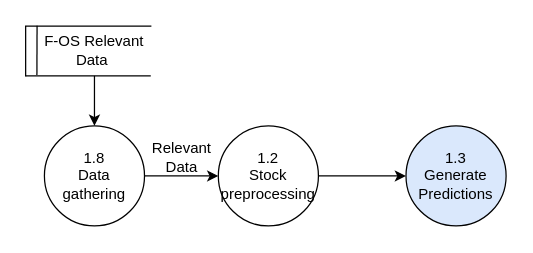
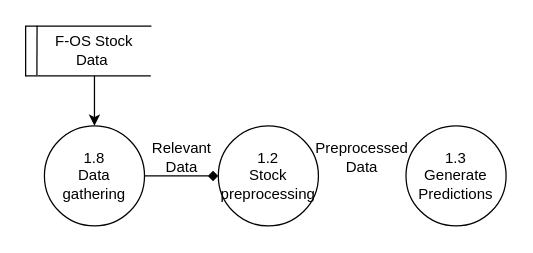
node "F-OS Relevant Data": label "F-OS Relevant Data" -> "F-OS Stock Data"
node "Preprocessed Data": added
edge "1.8 Data gathering" -> "1.2 Stock preprocessing": arrowhead classic -> diamond
edge "1.2 Stock preprocessing" -> "1.3 Generate Predictions": removed
node "1.3 Generate Predictions": fillcolor #dae8fc -> #ffffff
